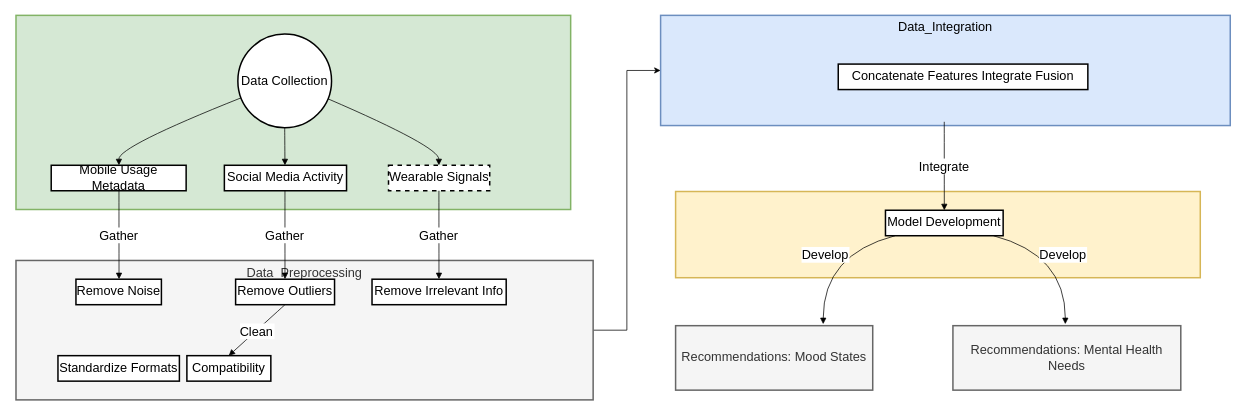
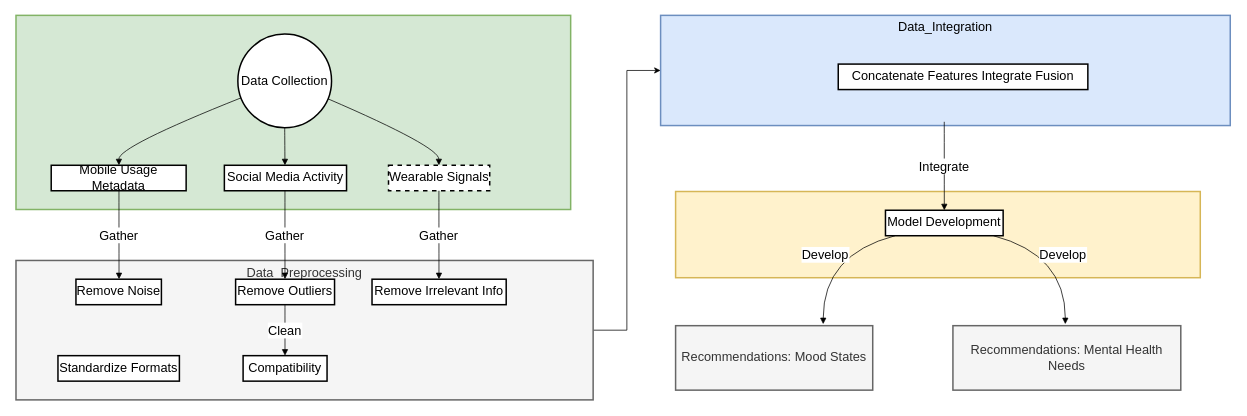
node "Compatibility": moved (228, 369) -> (285, 369)
